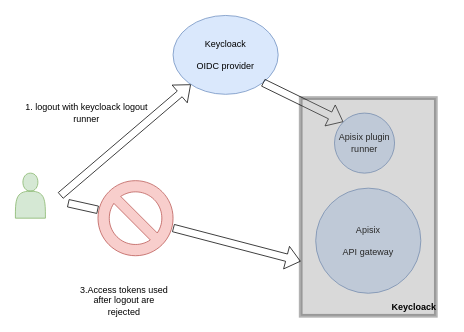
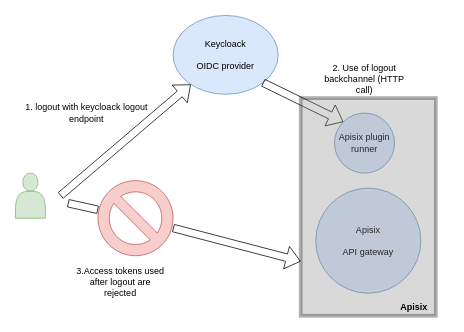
node "2. Use of logout backchannel (HTTP call)": added
node "1. logout with keycloack logout runner": label "1. logout with keycloack logout runner" -> "1. logout with keycloack logout endpoint"
node "3.Access tokens used after logout are rejected": moved (124, 300) -> (120, 282)
node "Keycloack": label "Keycloack" -> "Apisix"
